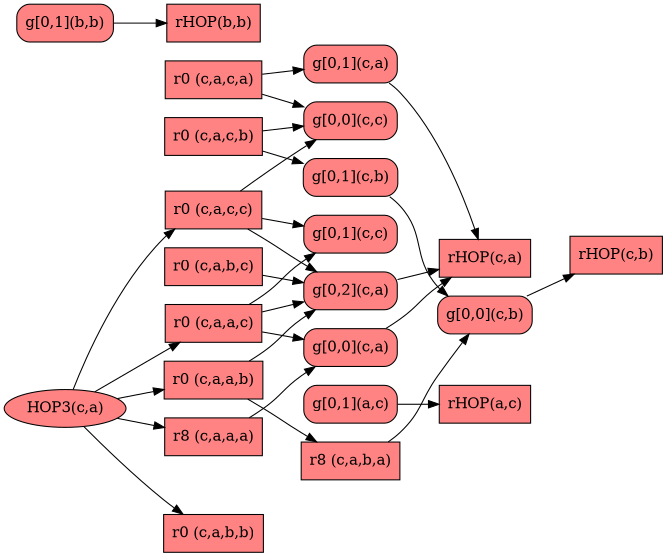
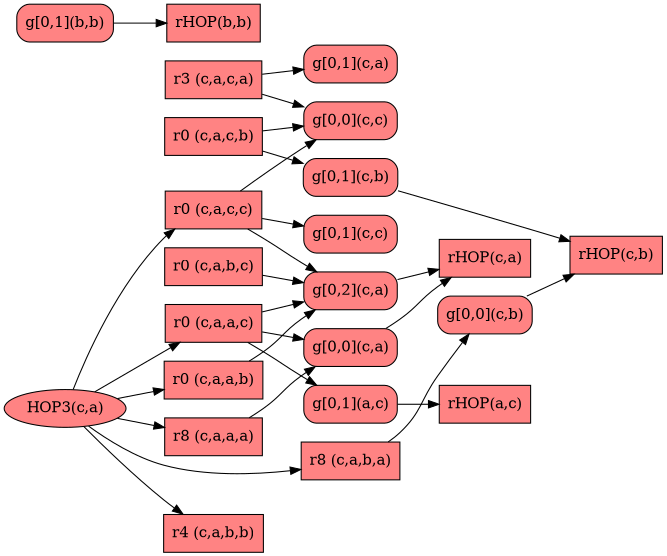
node "r0 (c,a,c,a)": label "r0 (c,a,c,a)" -> "r3 (c,a,c,a)"
edge "g[0,1](c,a)" -> "rHOP(c,a)": removed
edge "g[0,1](c,b)" -> "g[0,0](c,b)": now "g[0,1](c,b)" -> "rHOP(c,b)"
edge "r0 (c,a,a,c)" -> "g[0,1](c,c)": now "r0 (c,a,a,c)" -> "g[0,1](a,c)"
edge "r0 (c,a,a,b)" -> "r8 (c,a,b,a)": now "HOP3(c,a)" -> "r8 (c,a,b,a)"
node "r0 (c,a,b,b)": label "r0 (c,a,b,b)" -> "r4 (c,a,b,b)"
